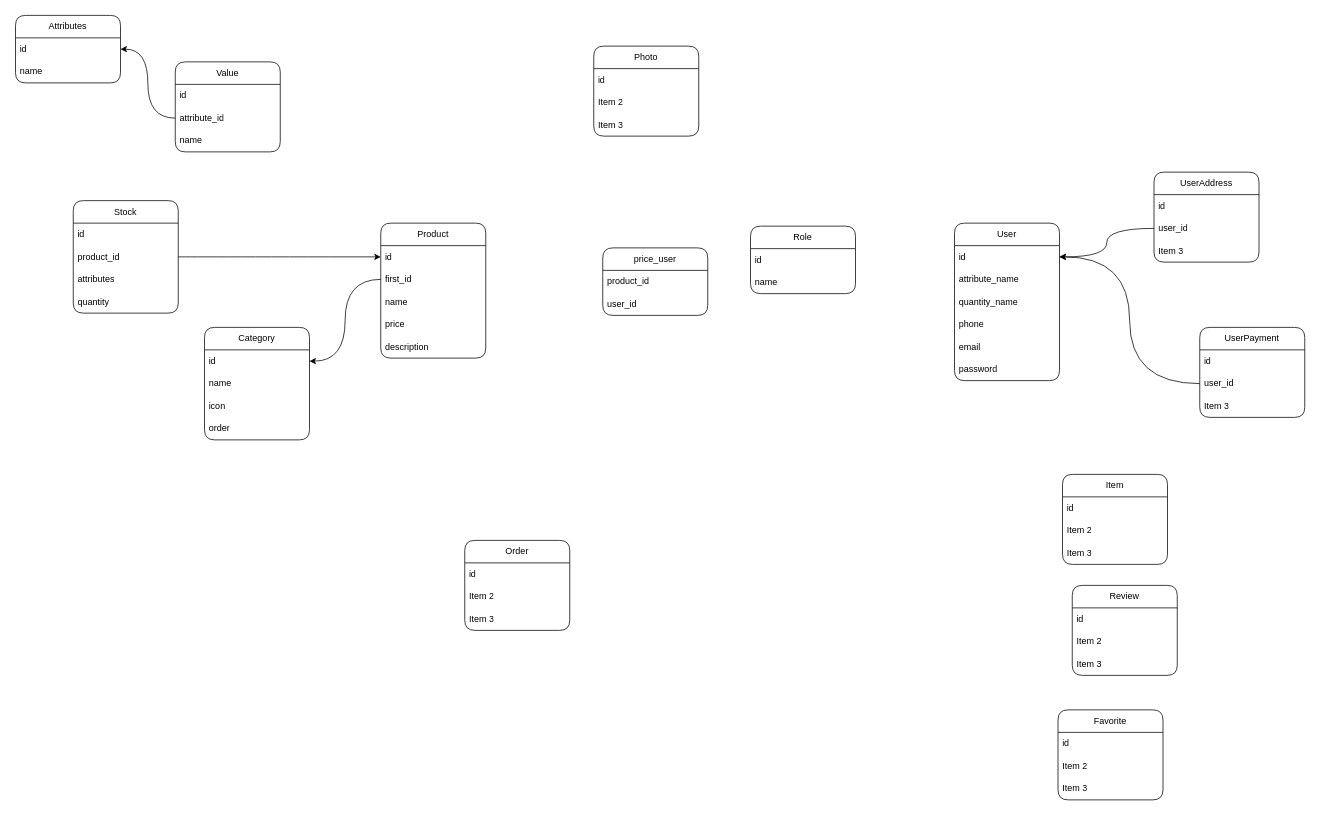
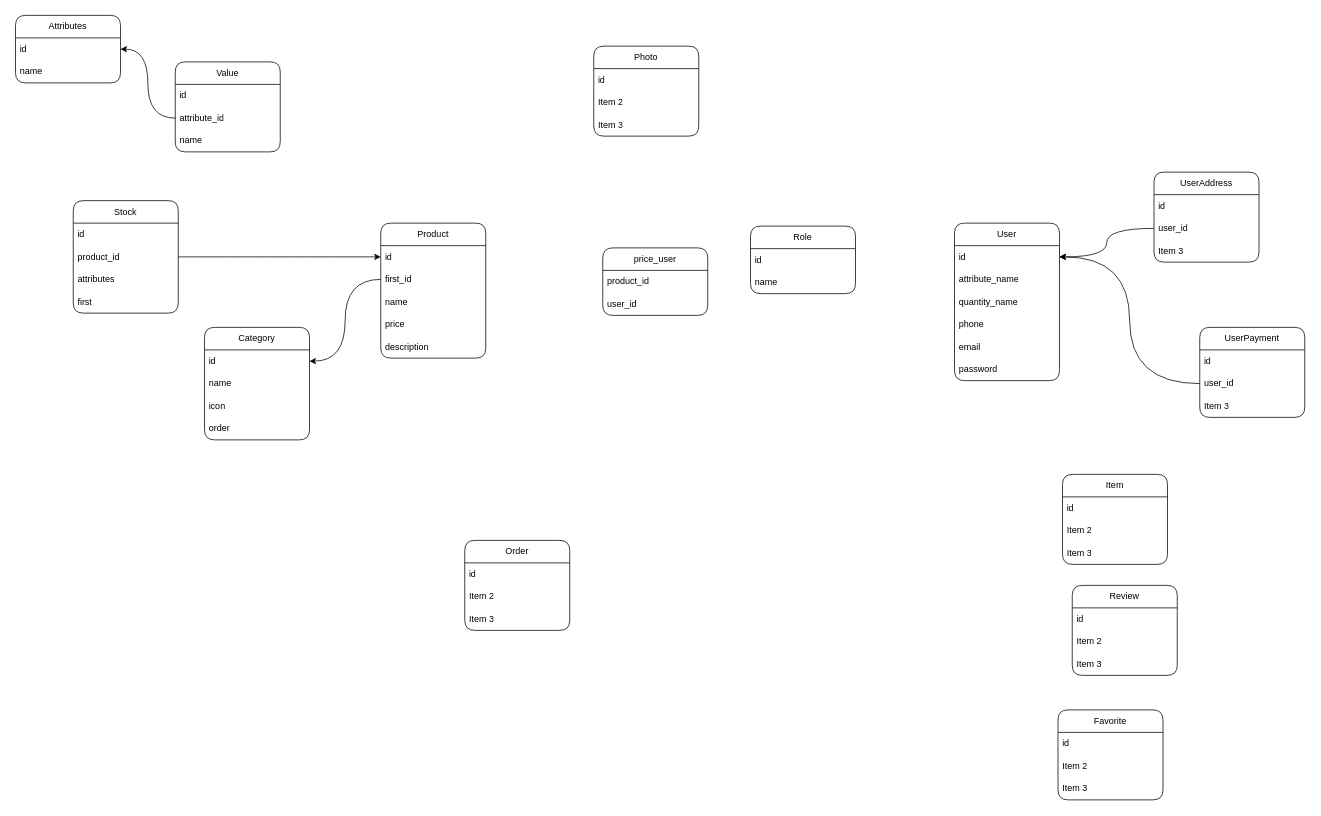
node "quantity": label "quantity" -> "first"
